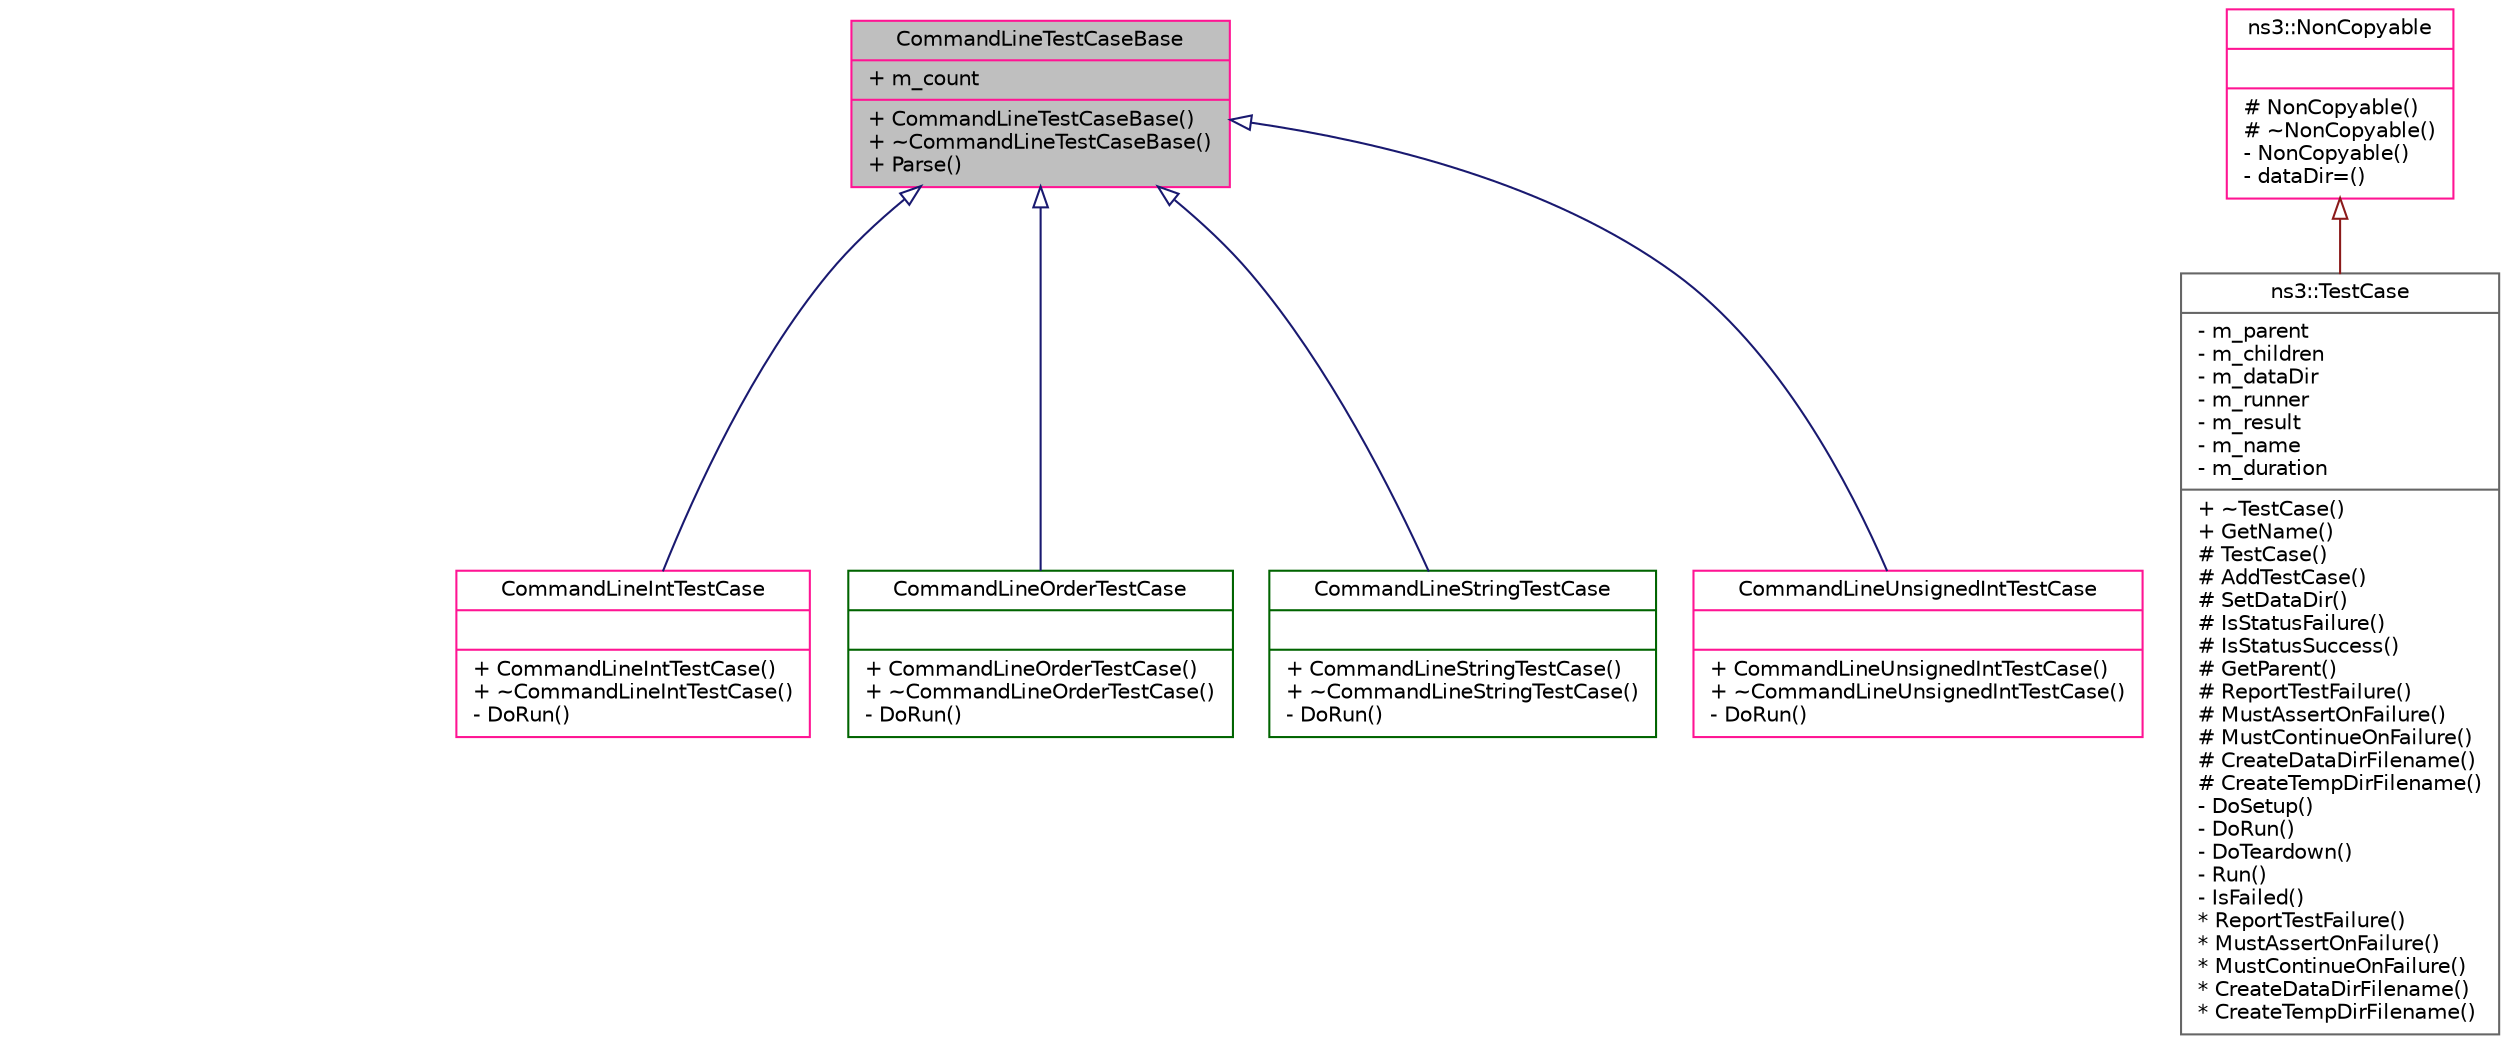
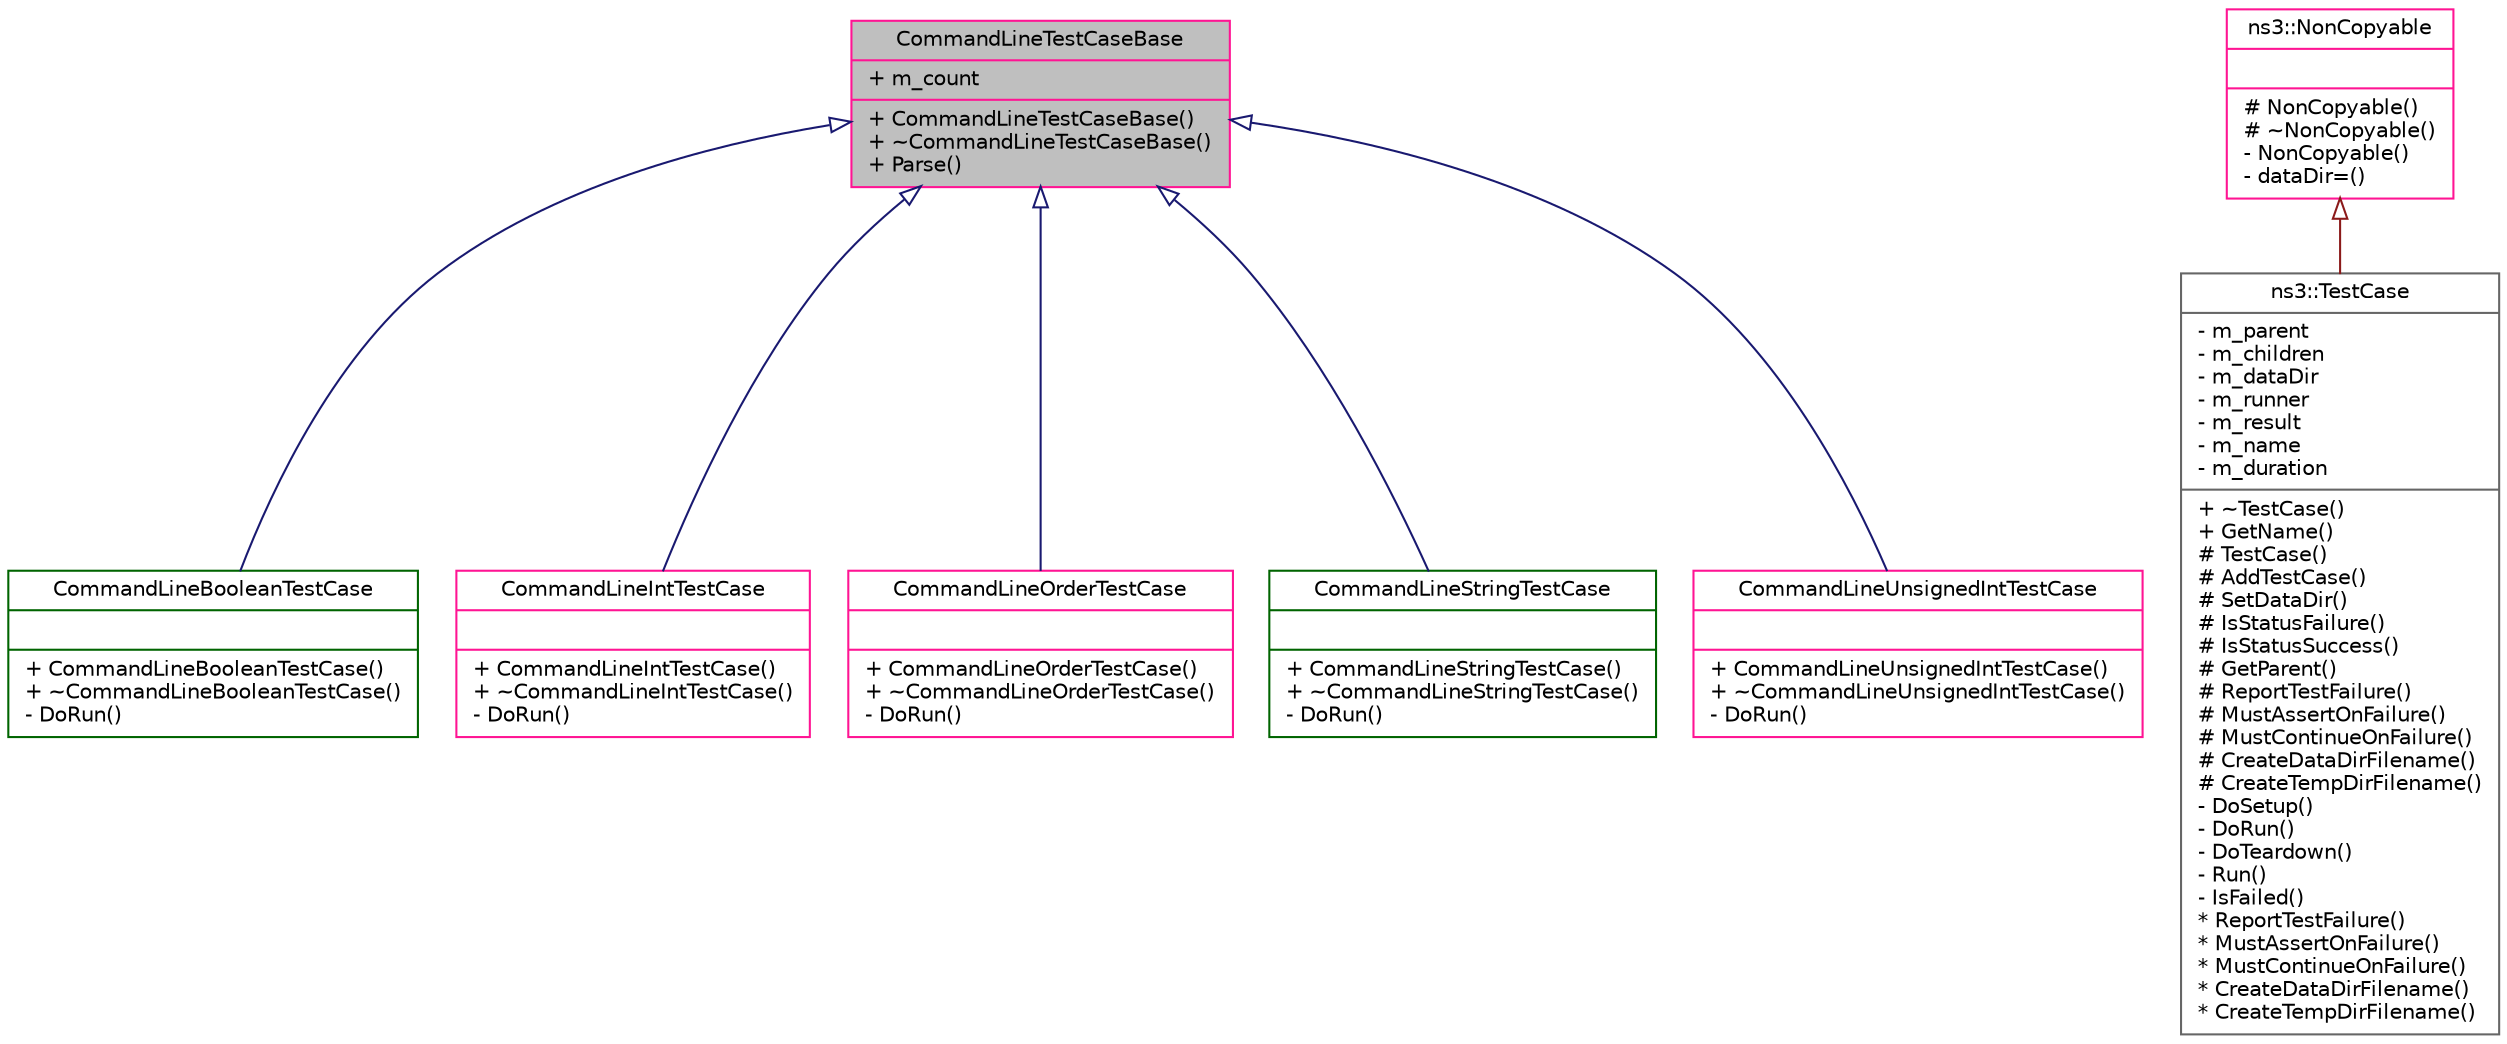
node "CommandLineBooleanTestCase": added
node "CommandLineOrderTestCase": color darkgreen -> deeppink
